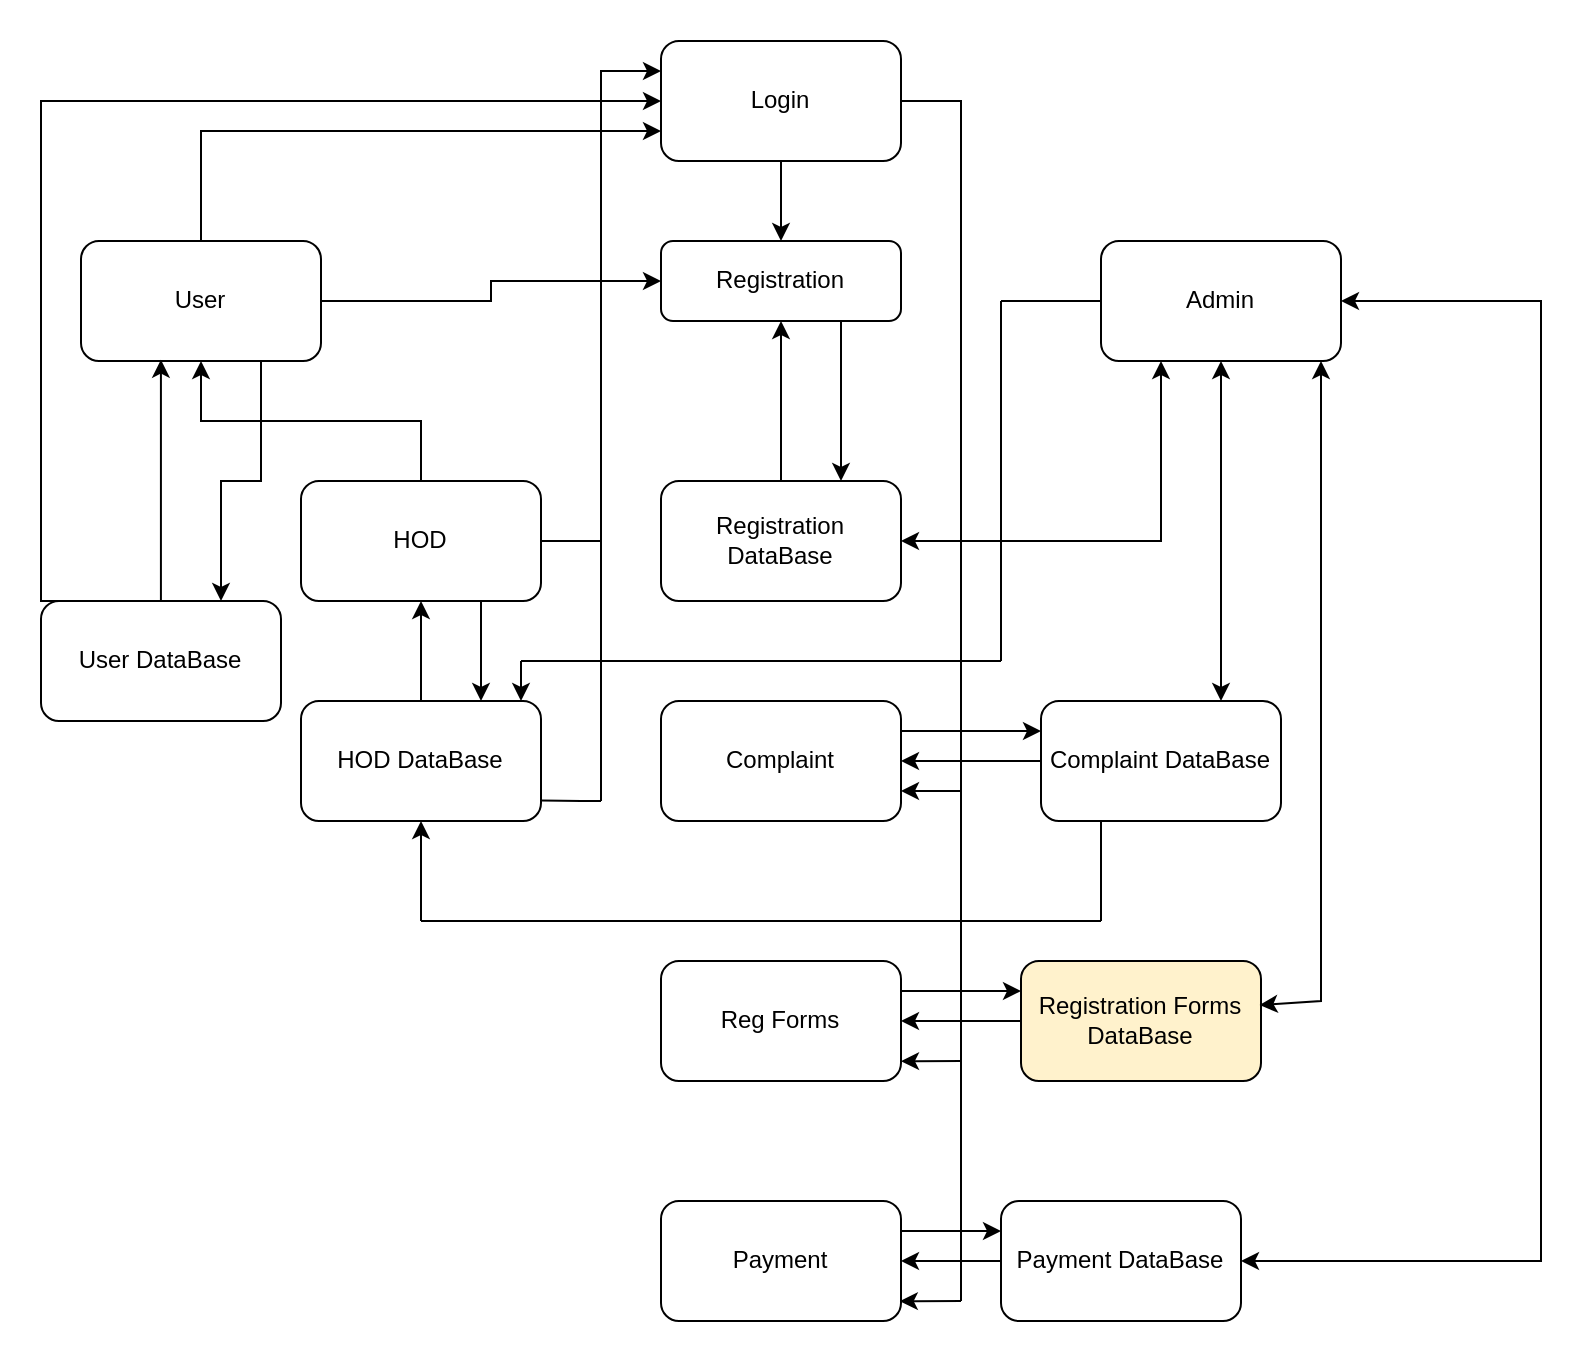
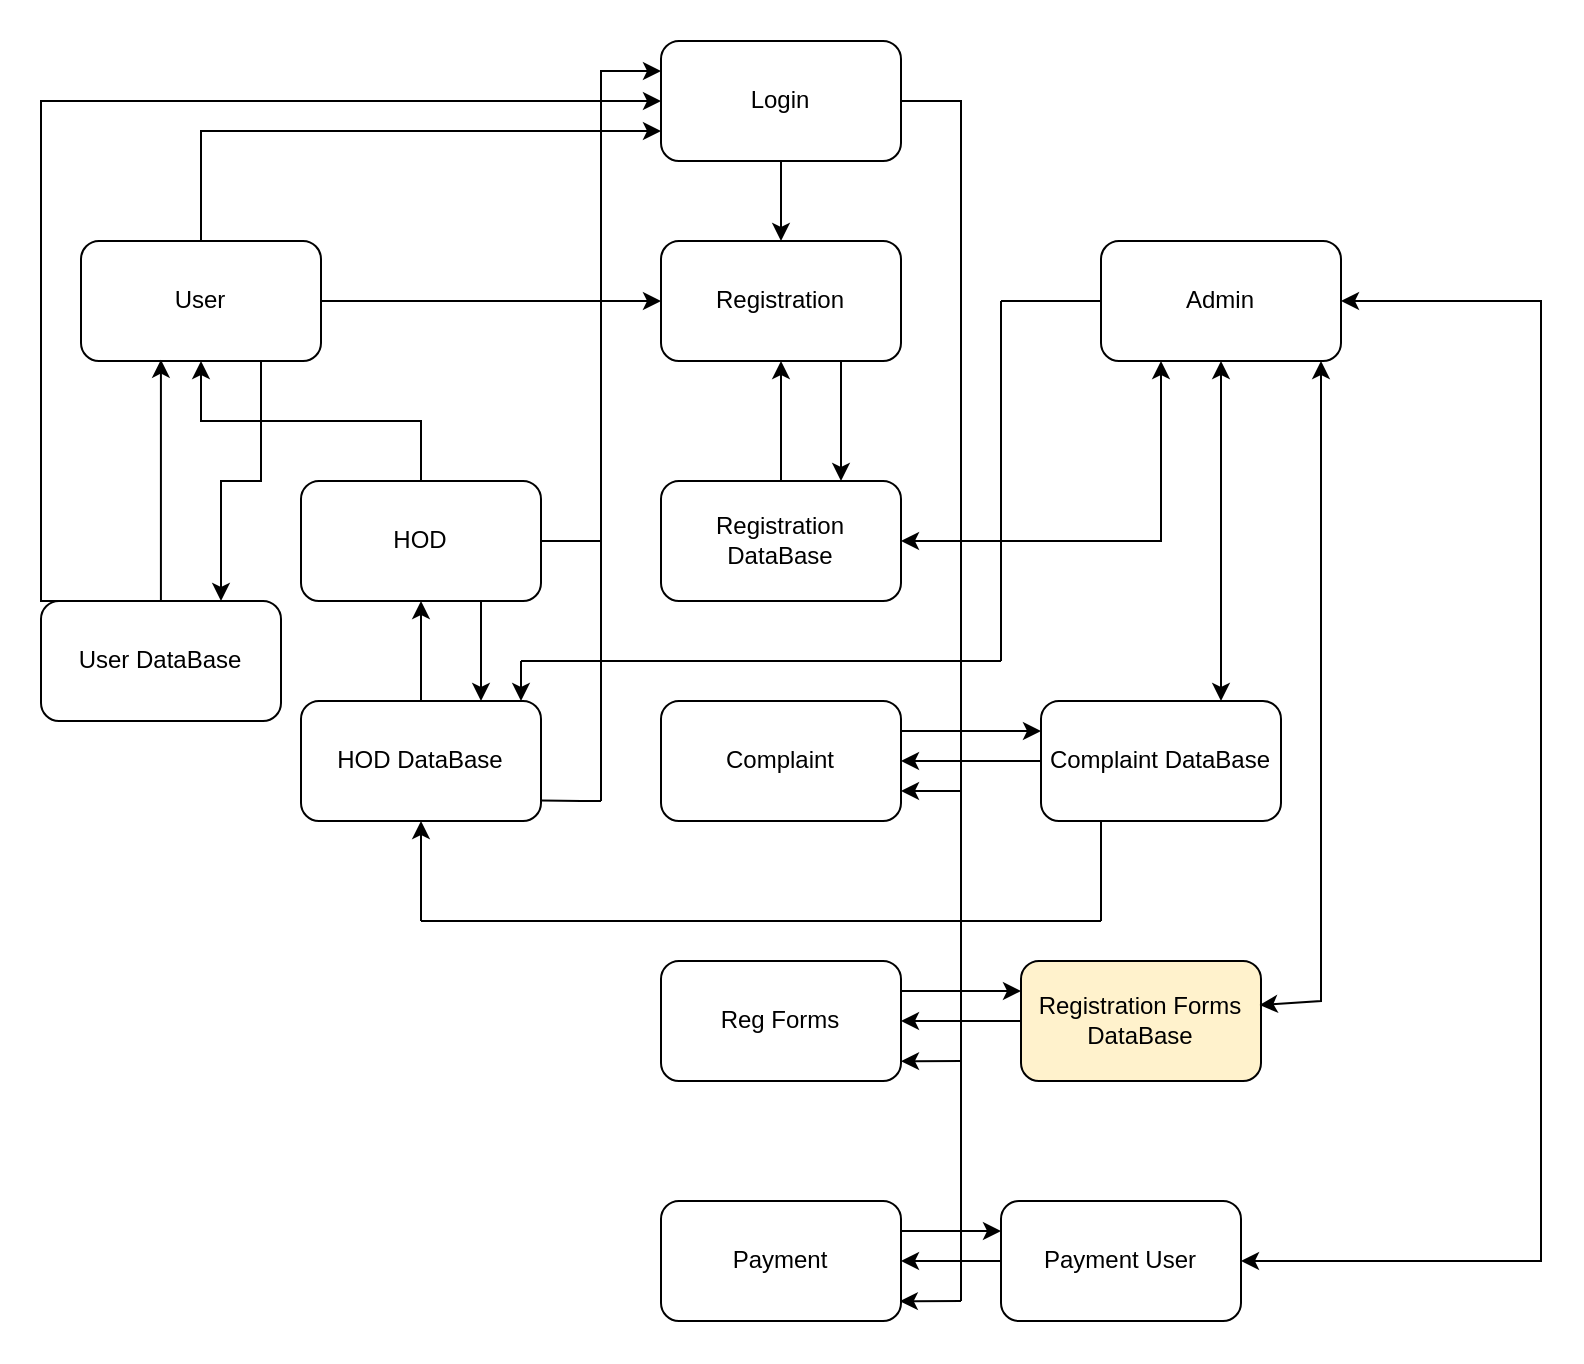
node "Registration": size 240x80 -> 240x120
node "Payment DataBase": label "Payment DataBase" -> "Payment User"
